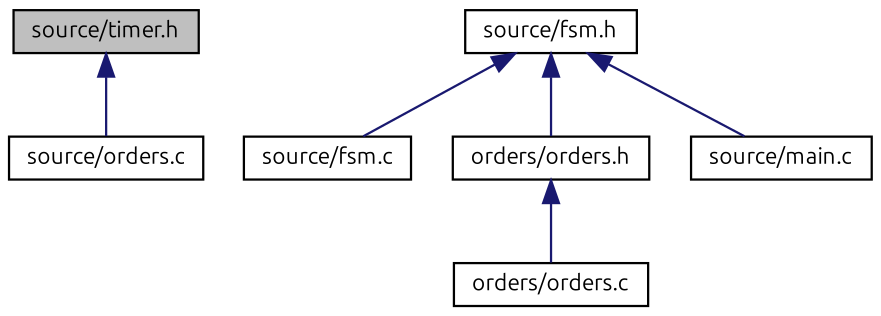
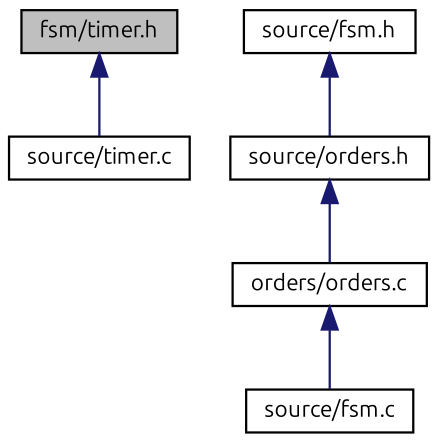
node "source/timer.h": label "source/timer.h" -> "fsm/timer.h"
edge "source/fsm.c" -> "source/fsm.h": now "source/fsm.c" -> "orders/orders.c"
node "source/orders.c": label "source/orders.c" -> "source/timer.c"
node "orders/orders.h": label "orders/orders.h" -> "source/orders.h"
node "source/main.c": removed
